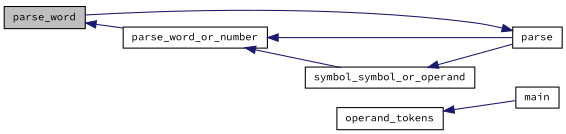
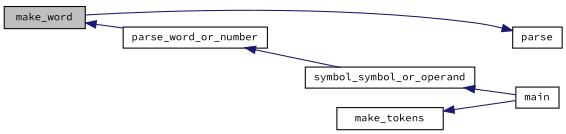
node "parse_word": label "parse_word" -> "make_word"
edge "parse" -> "parse_word_or_number": removed
edge "parse" -> "symbol_symbol_or_operand": now "main" -> "symbol_symbol_or_operand"
node "operand_tokens": label "operand_tokens" -> "make_tokens"
